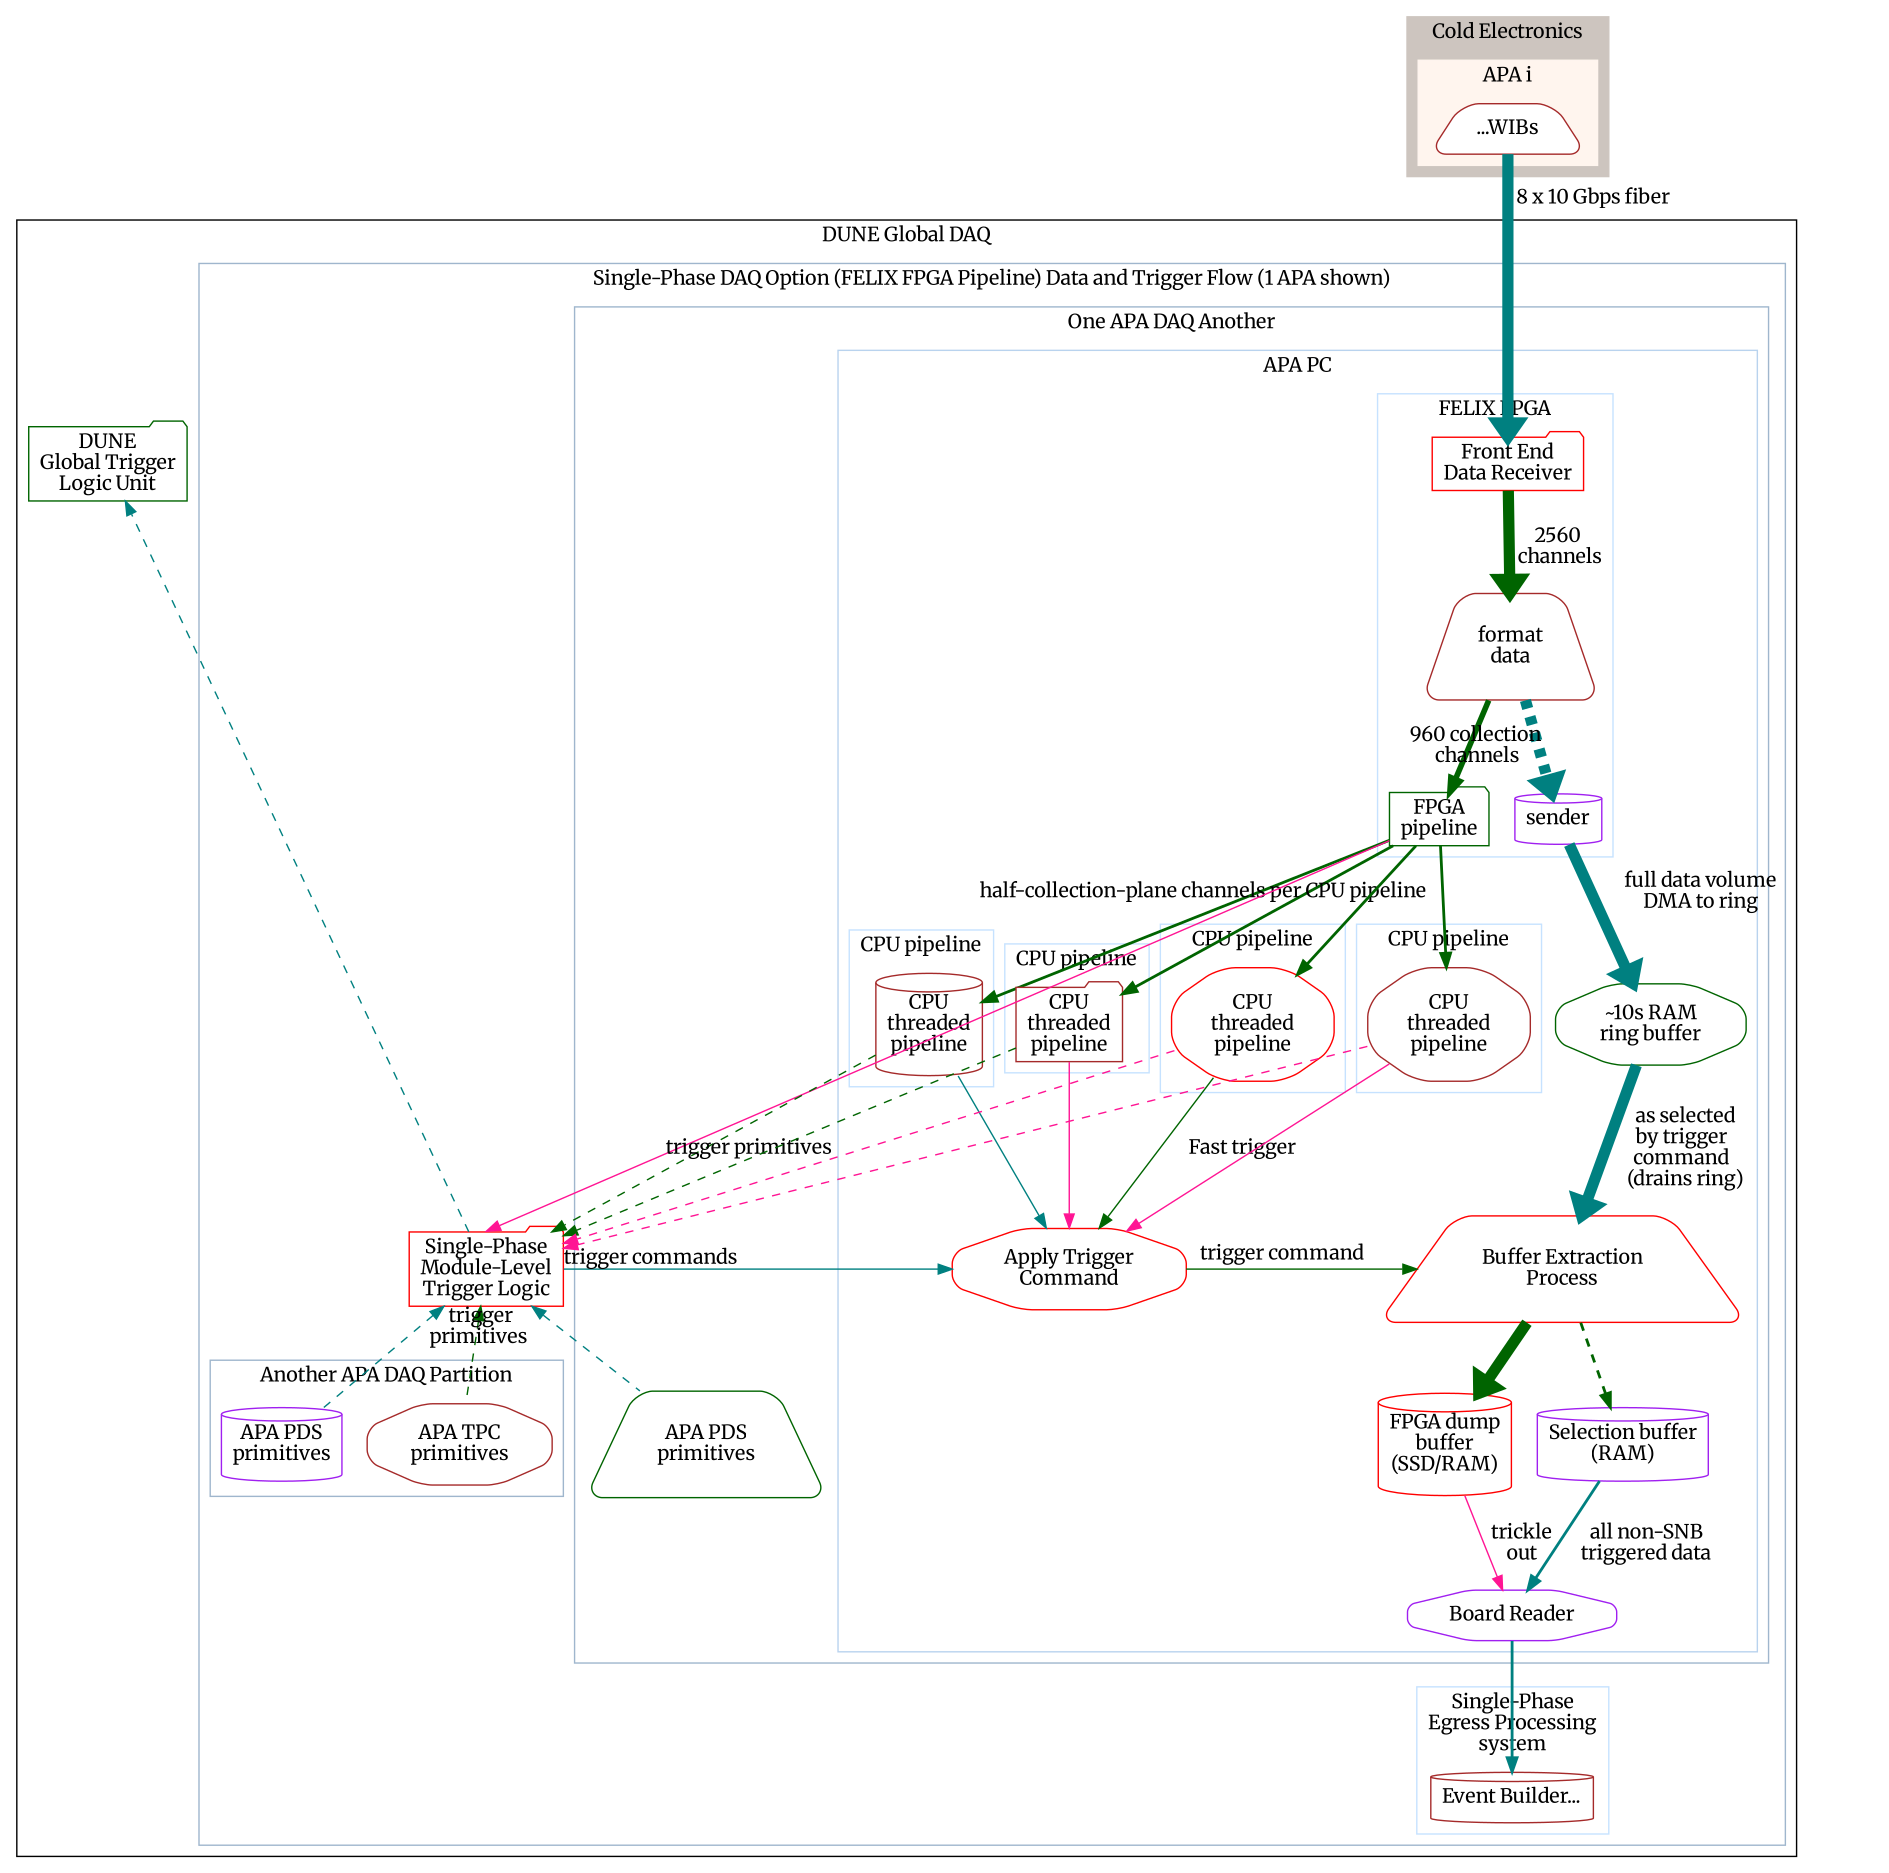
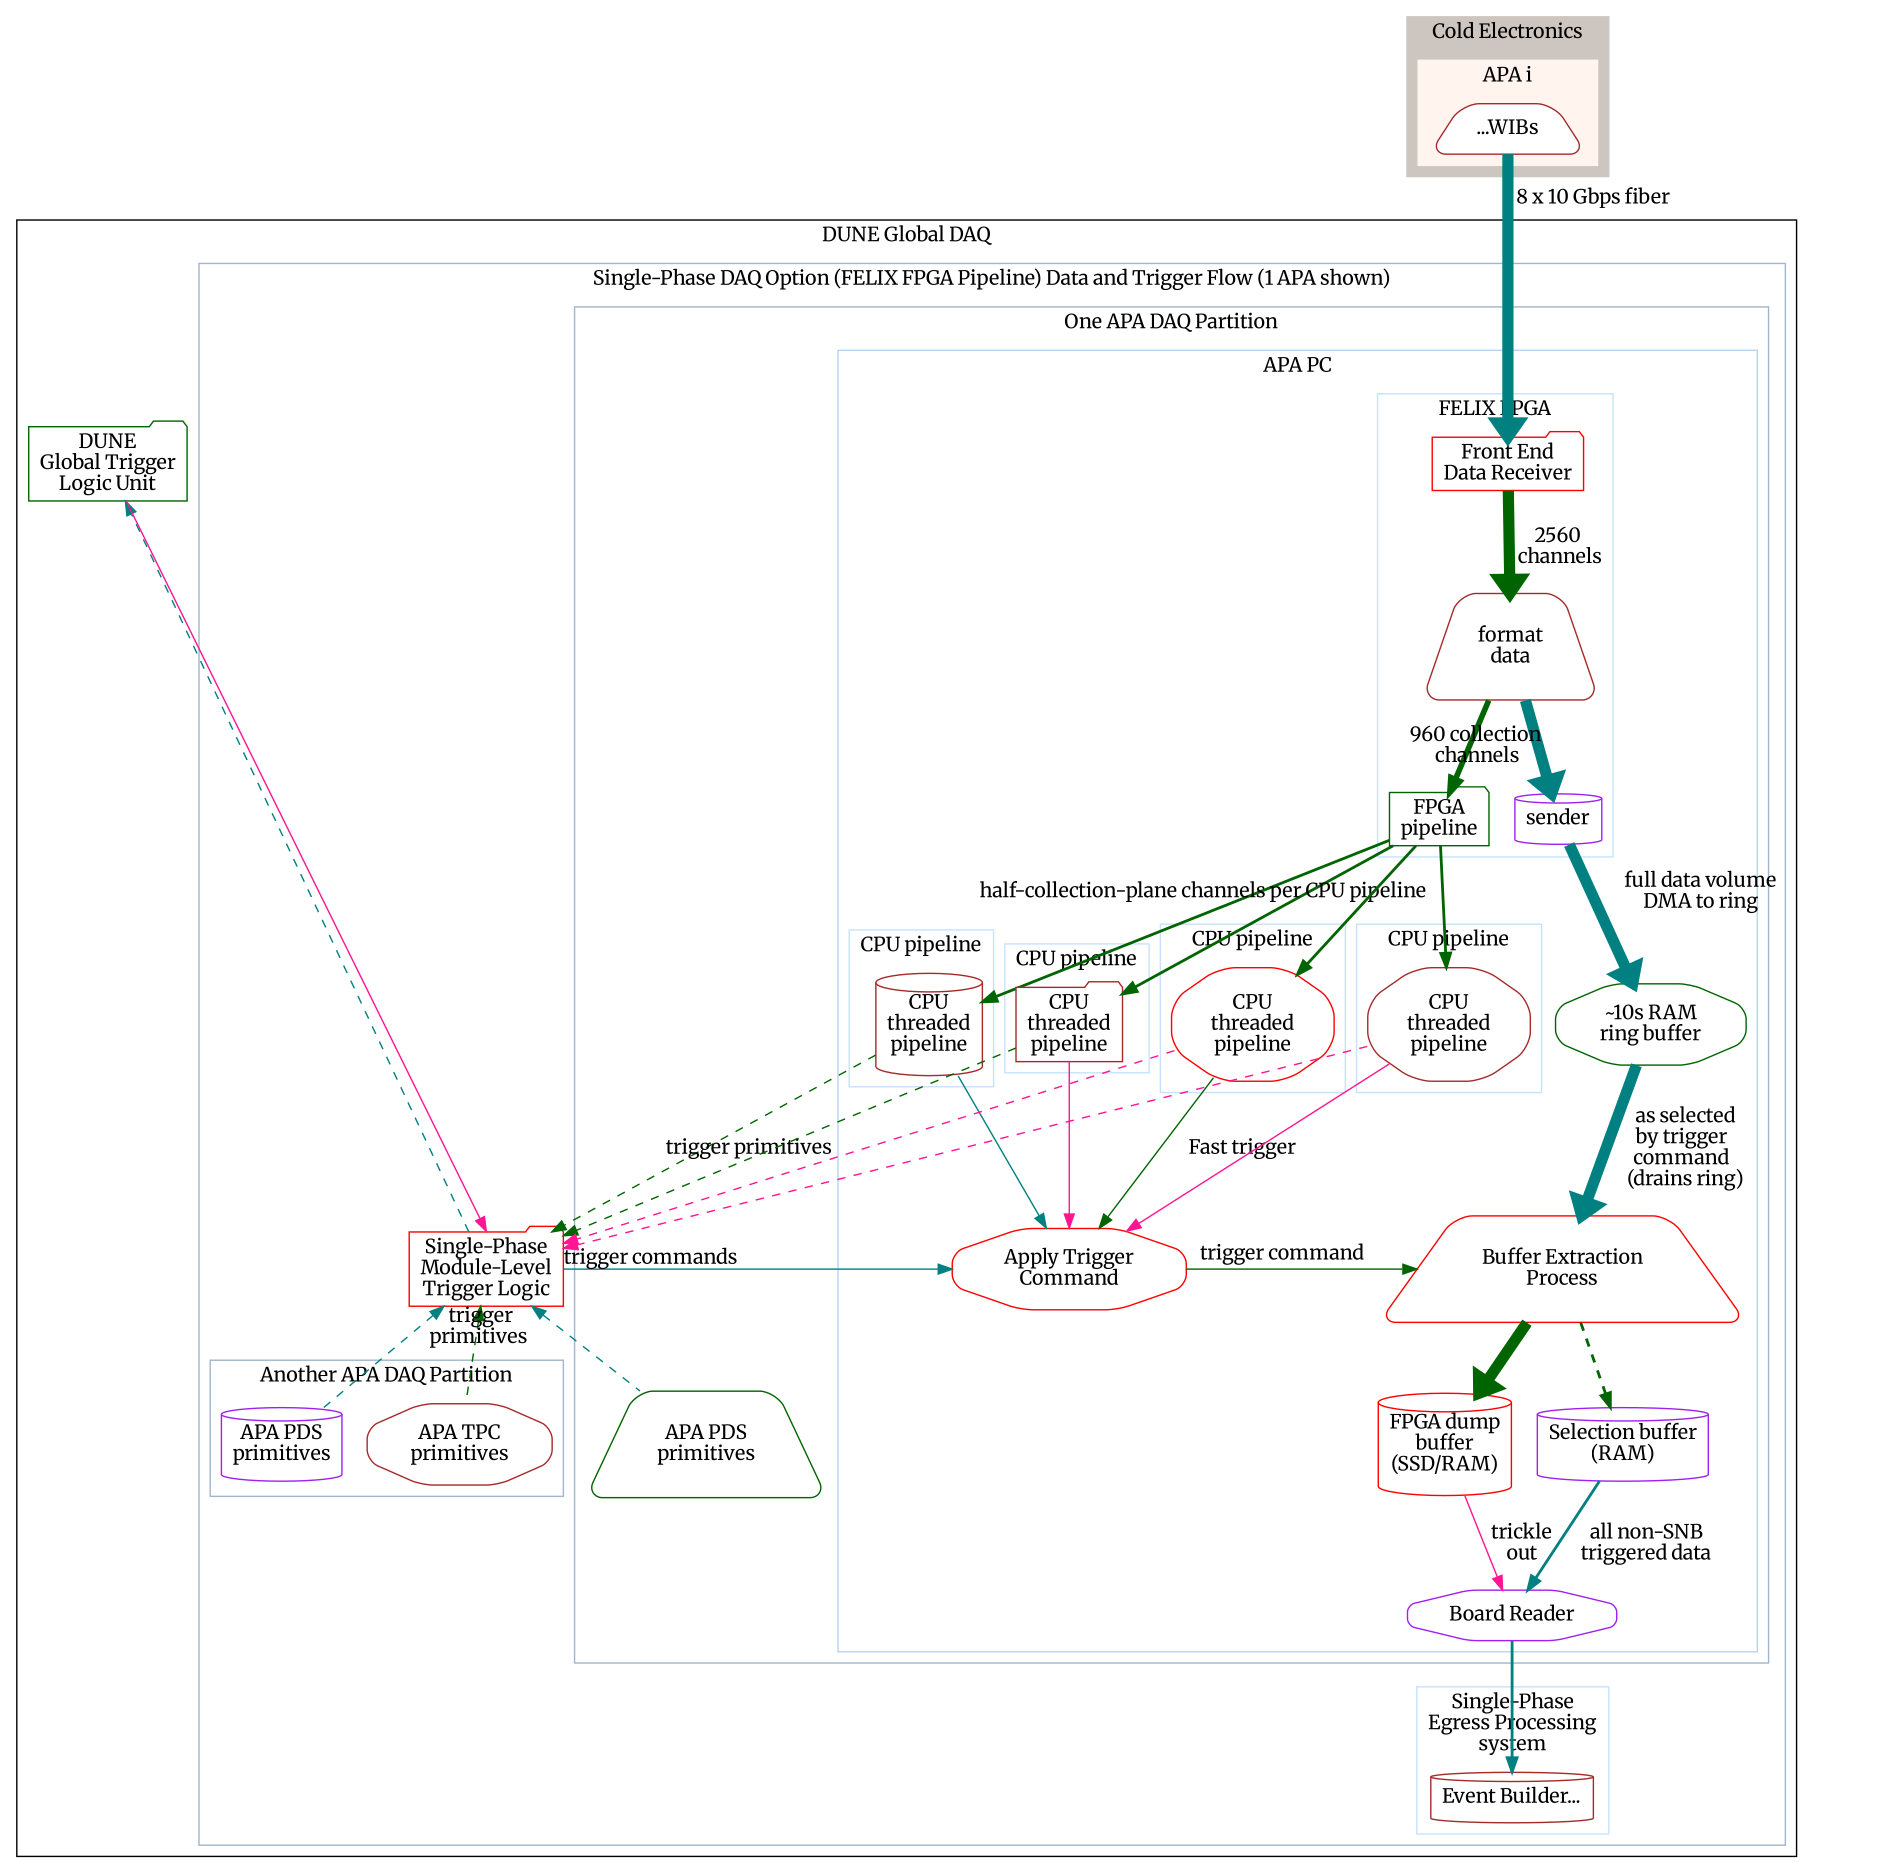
cluster "One APA DAQ Another": label "One APA DAQ Another" -> "One APA DAQ Partition"
edge "format data" -> "sender": style dashed -> solid
edge "FPGA pipeline" -> "Single-Phase Module-Level Trigger Logic": now "DUNE Global Trigger Logic Unit" -> "Single-Phase Module-Level Trigger Logic"
